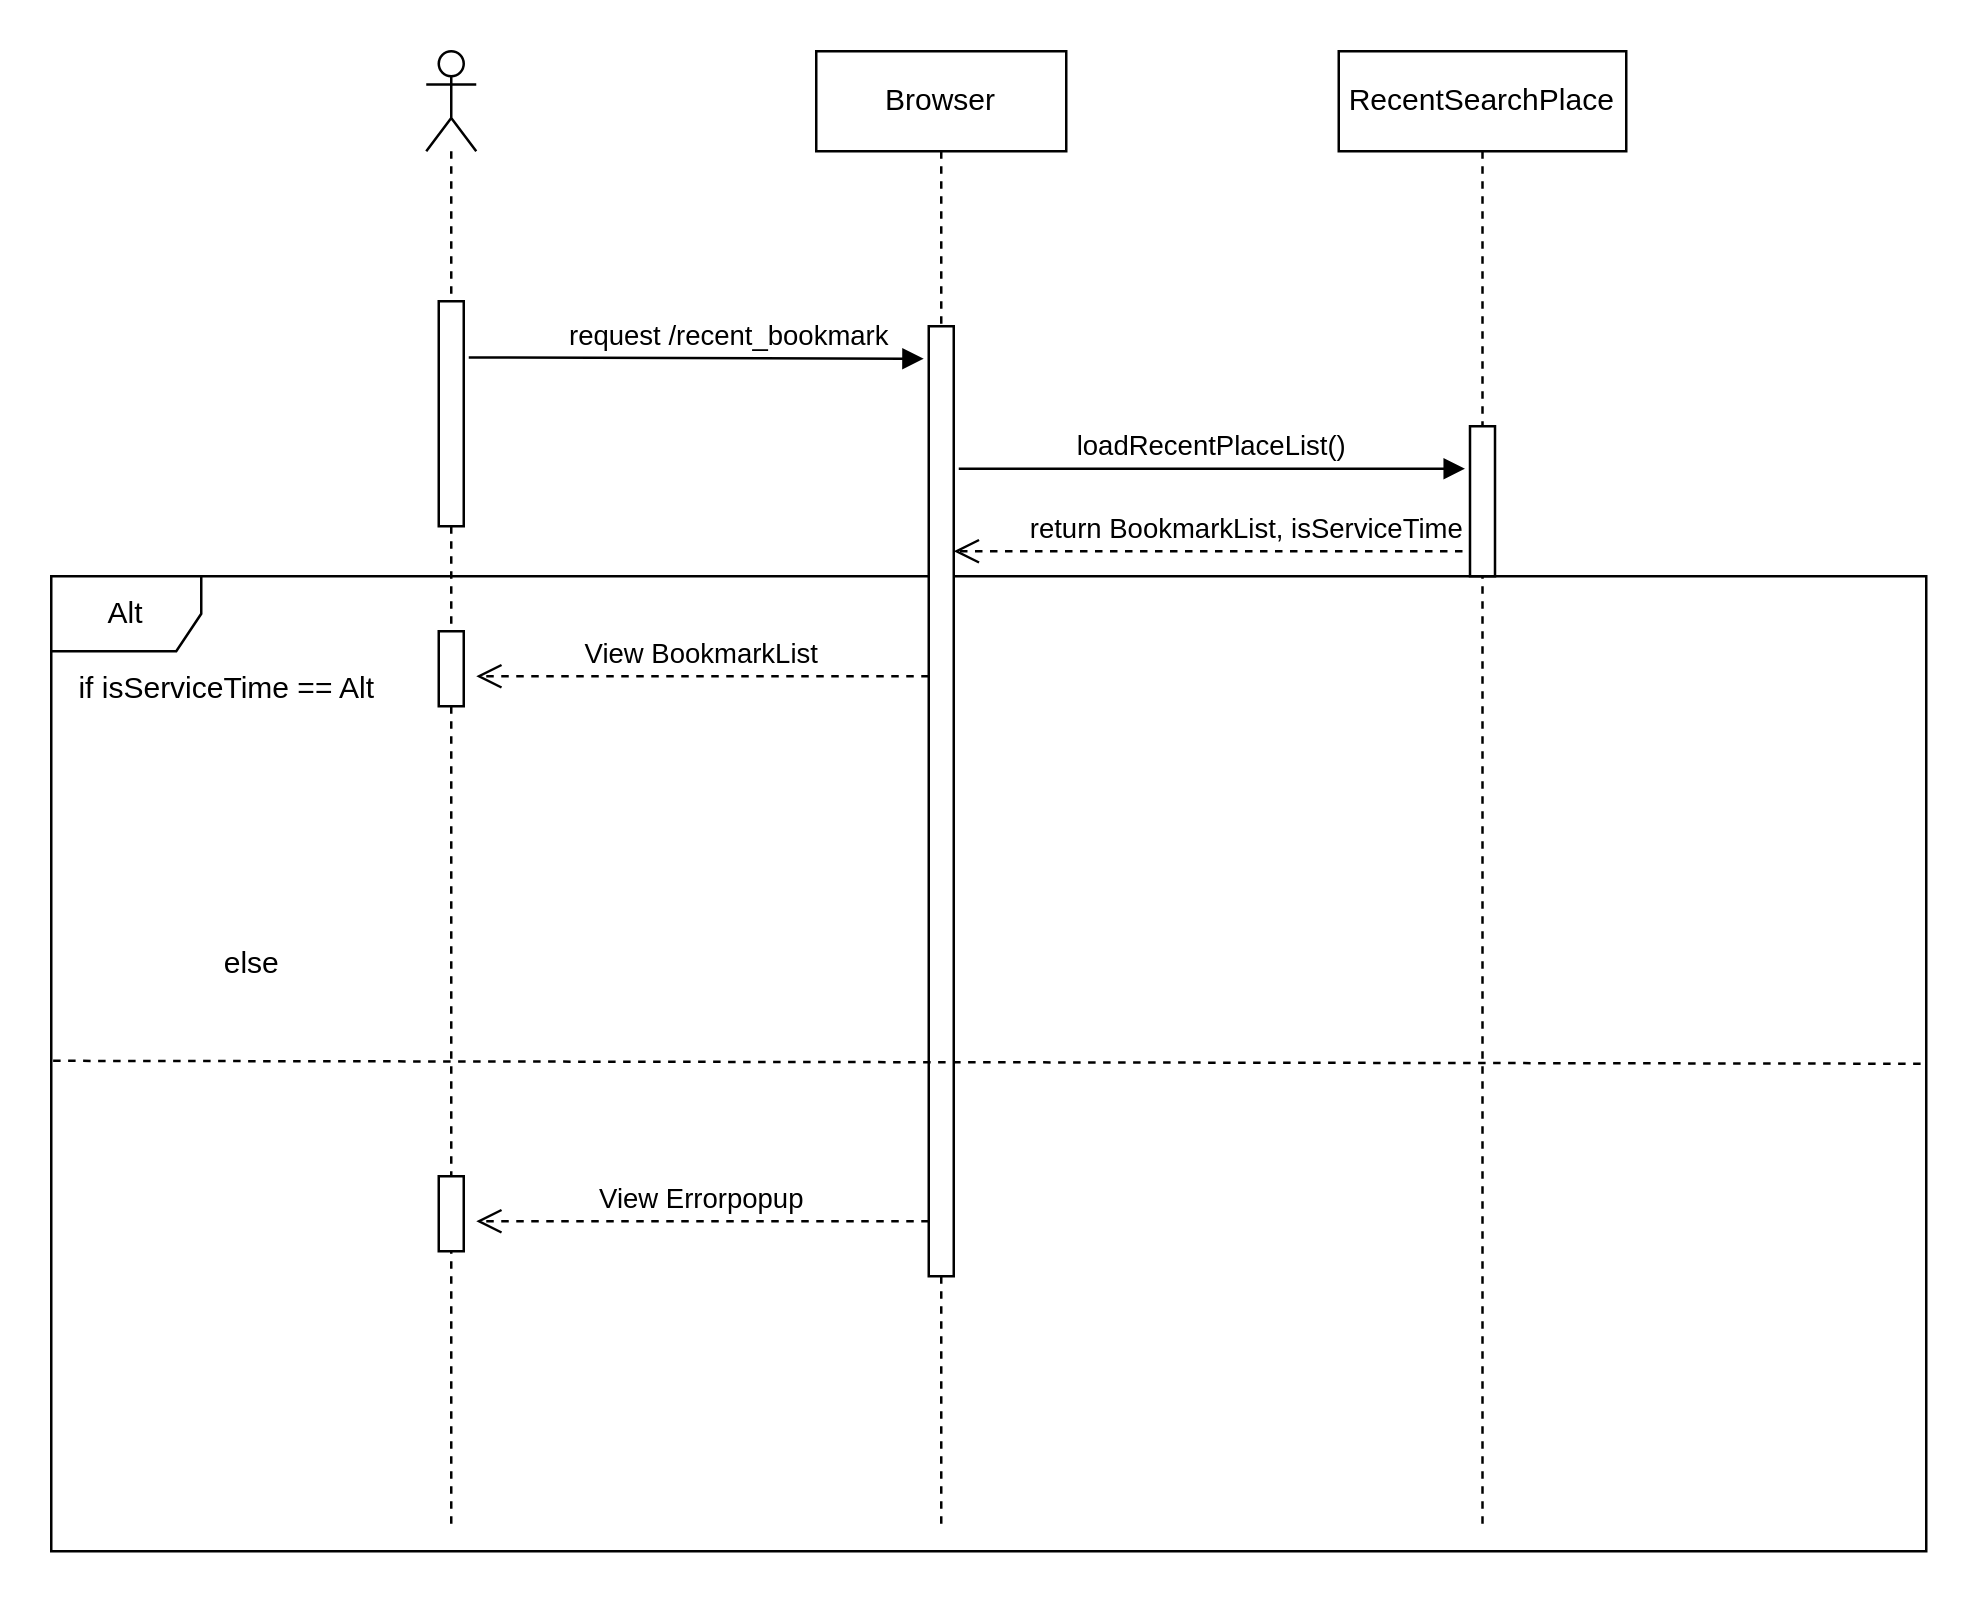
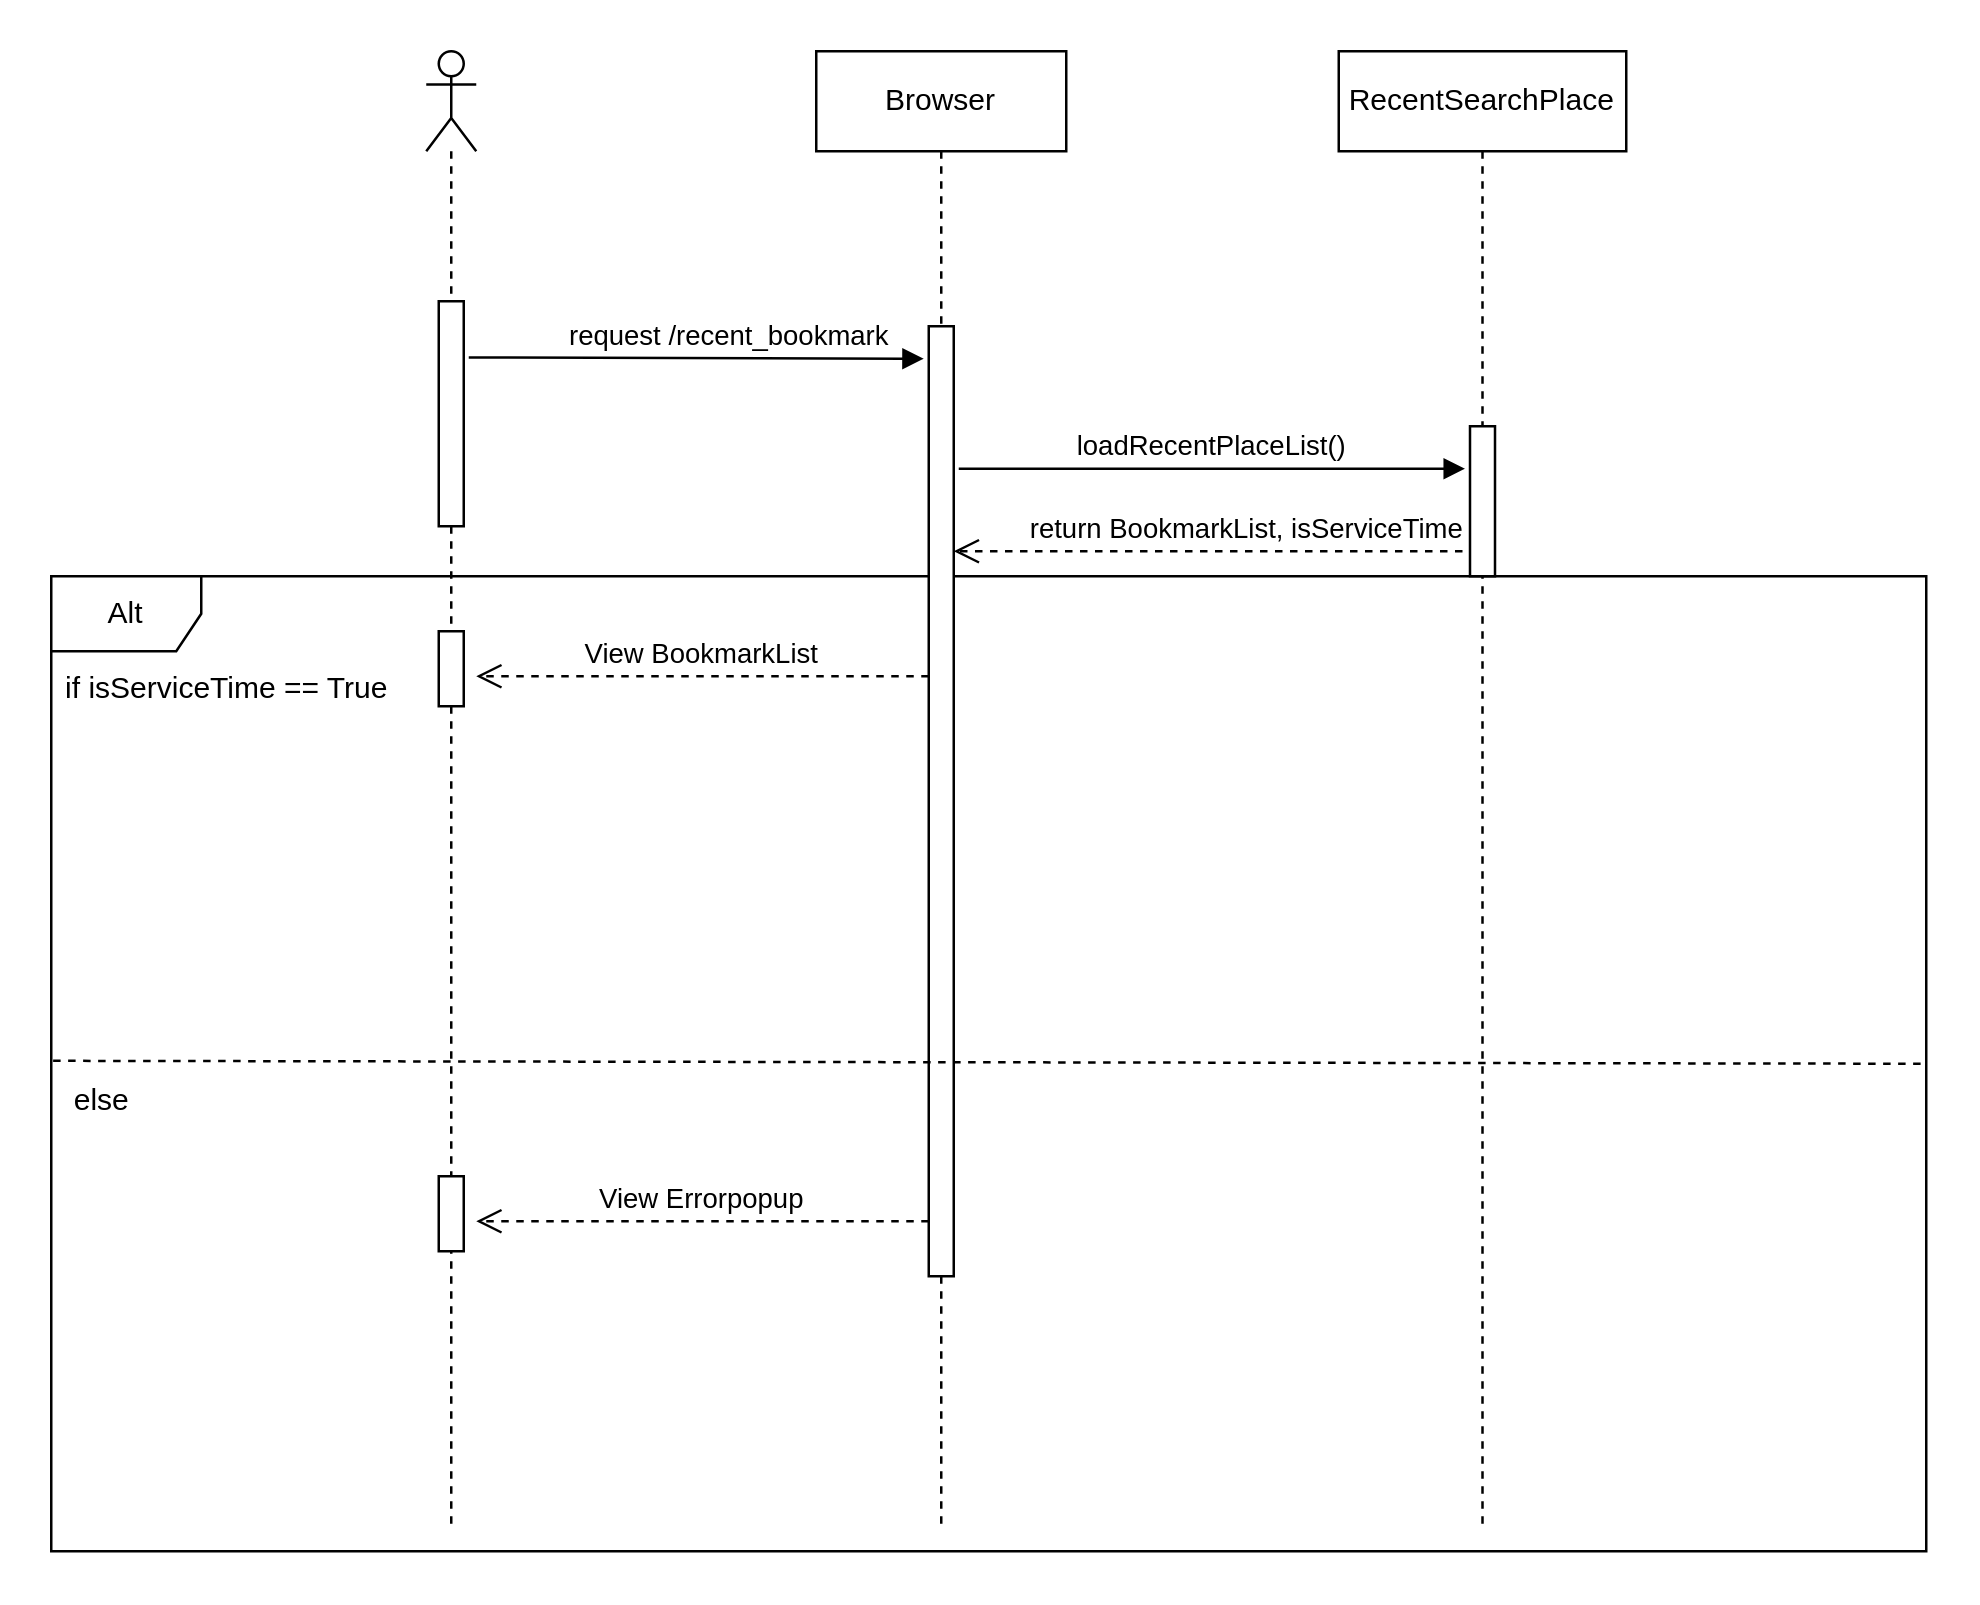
node "if isServiceTime == Alt": label "if isServiceTime == Alt" -> "if isServiceTime == True"
node "else": moved (251, 964) -> (101, 1101)
